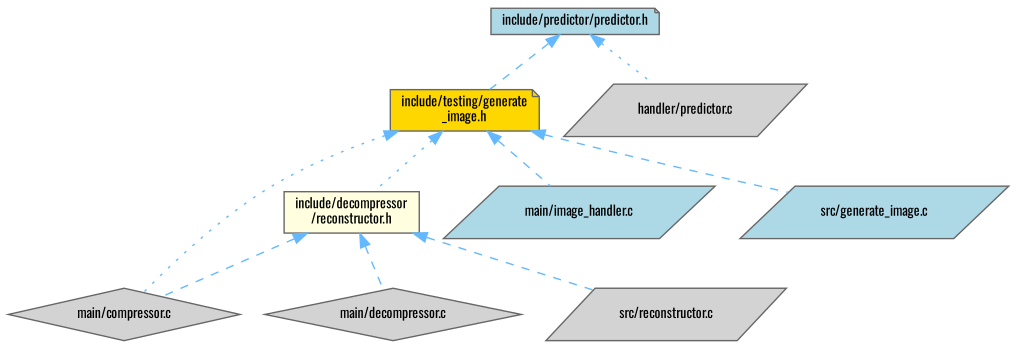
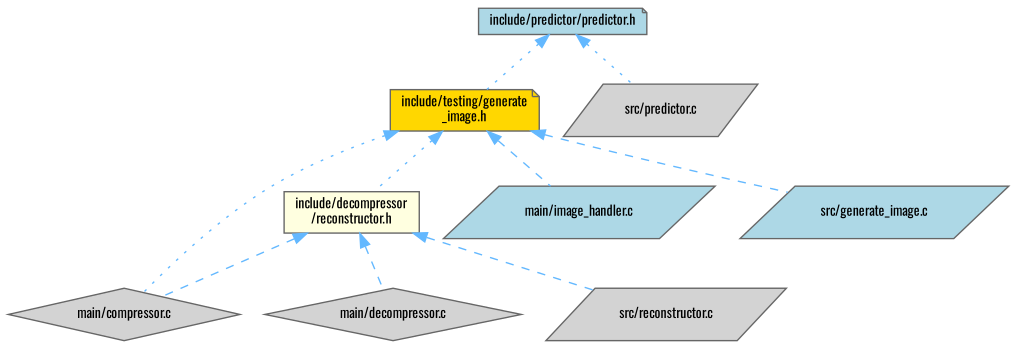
edge "include/testing/generate _image.h" -> "include/predictor/predictor.h": style dashed -> dotted
node "handler/predictor.c": label "handler/predictor.c" -> "src/predictor.c"
